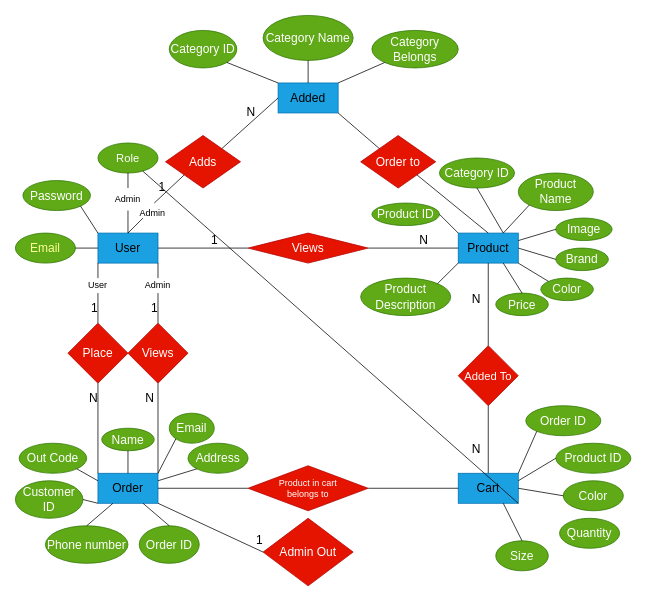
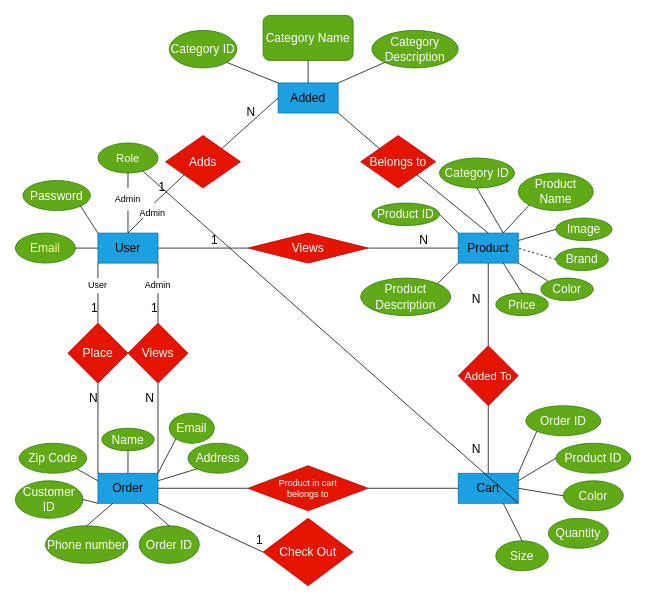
node "Category Name": shape ellipse -> rounded rectangle
node "Category Belongs": label "Category Belongs" -> "Category Description"
node "Order to": label "Order to" -> "Belongs to"
edge "Product" -- "Brand": style solid -> dashed
node "Out Code": label "Out Code" -> "Zip Code"
node "Quantity": moved (589, 533) -> (578, 533)
node "Admin Out": label "Admin Out" -> "Check Out"
